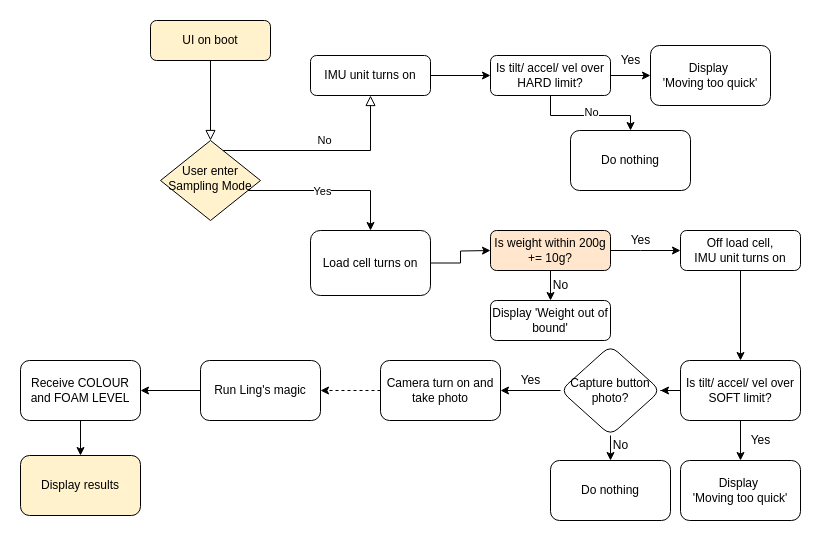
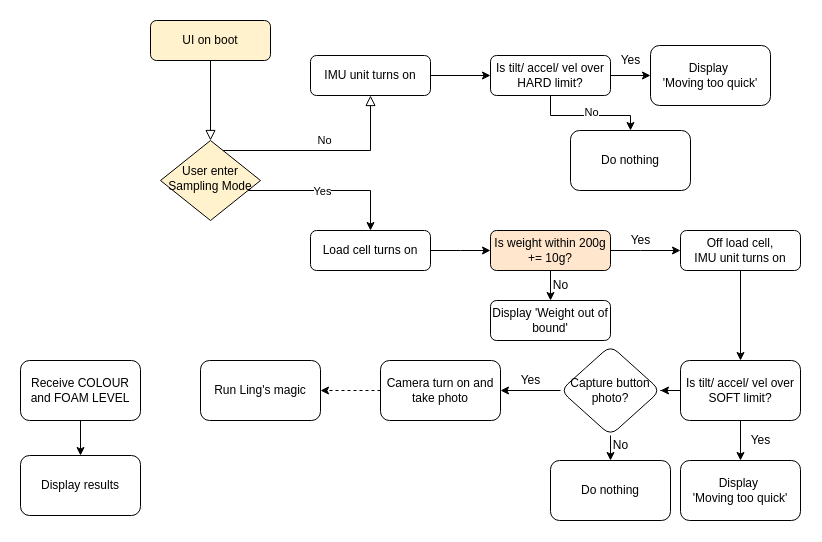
node "Load cell turns on": size 120x65 -> 120x40
edge "Run Ling's magic" -> "Receive COLOUR and FOAM LEVEL": removed
node "Display results": fillcolor #fff2cc -> #ffffff
